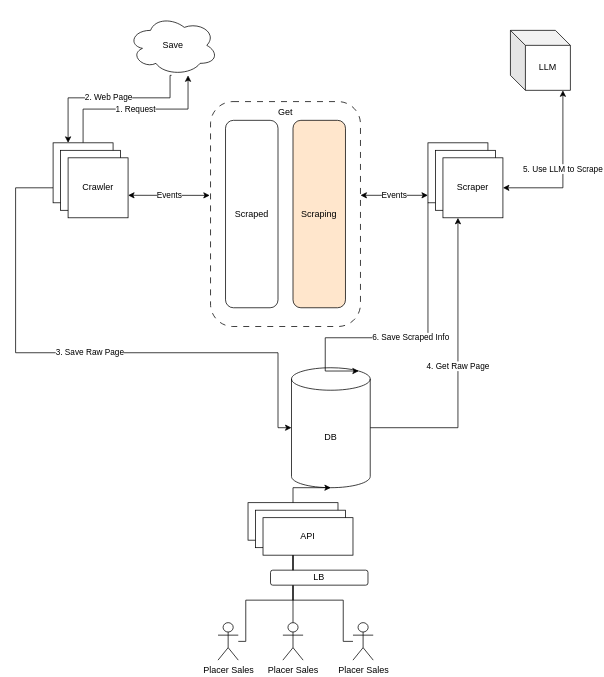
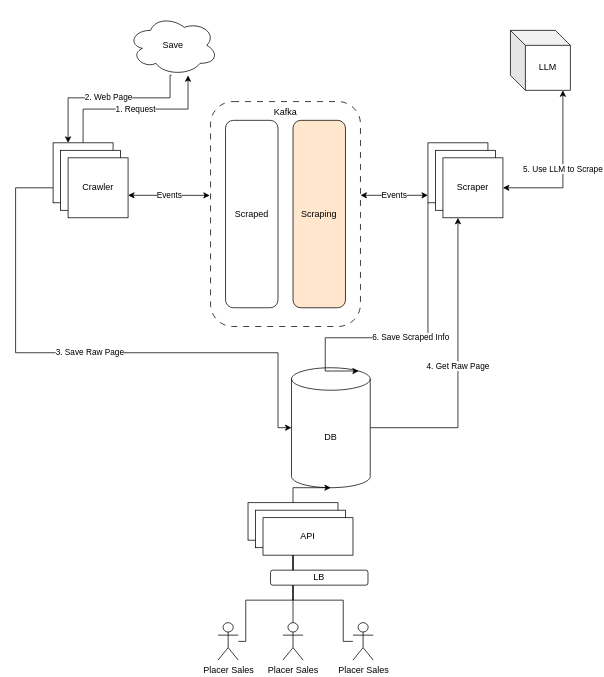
node "Get": label "Get" -> "Kafka"
